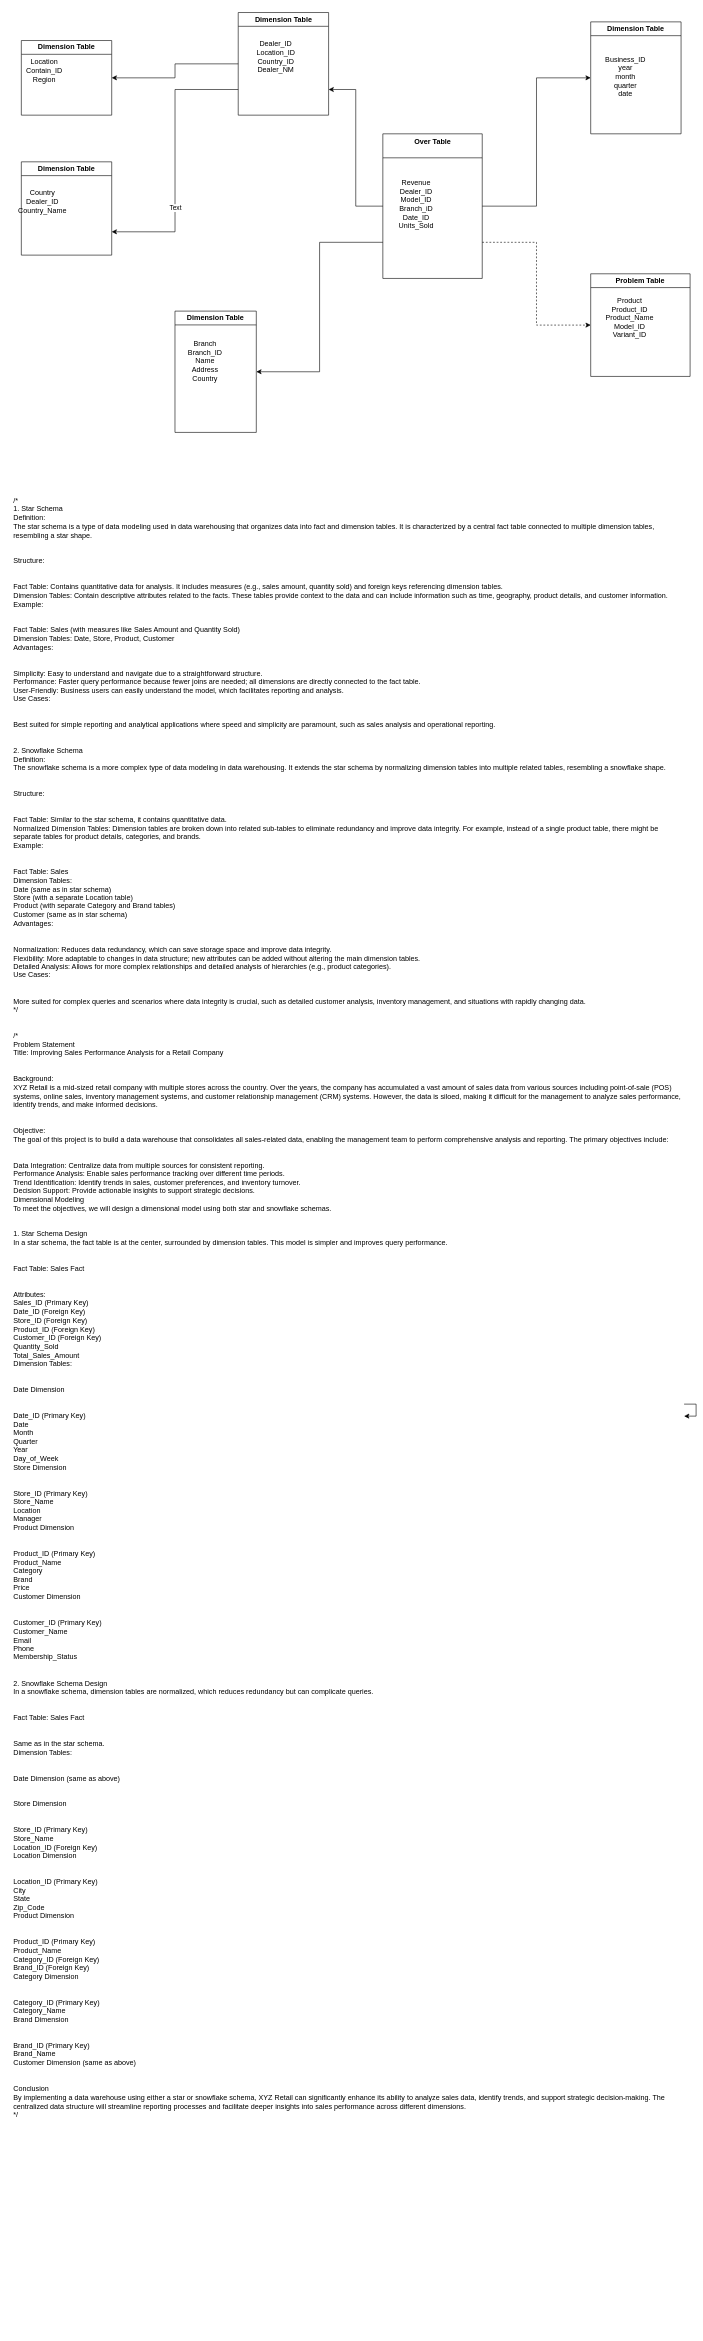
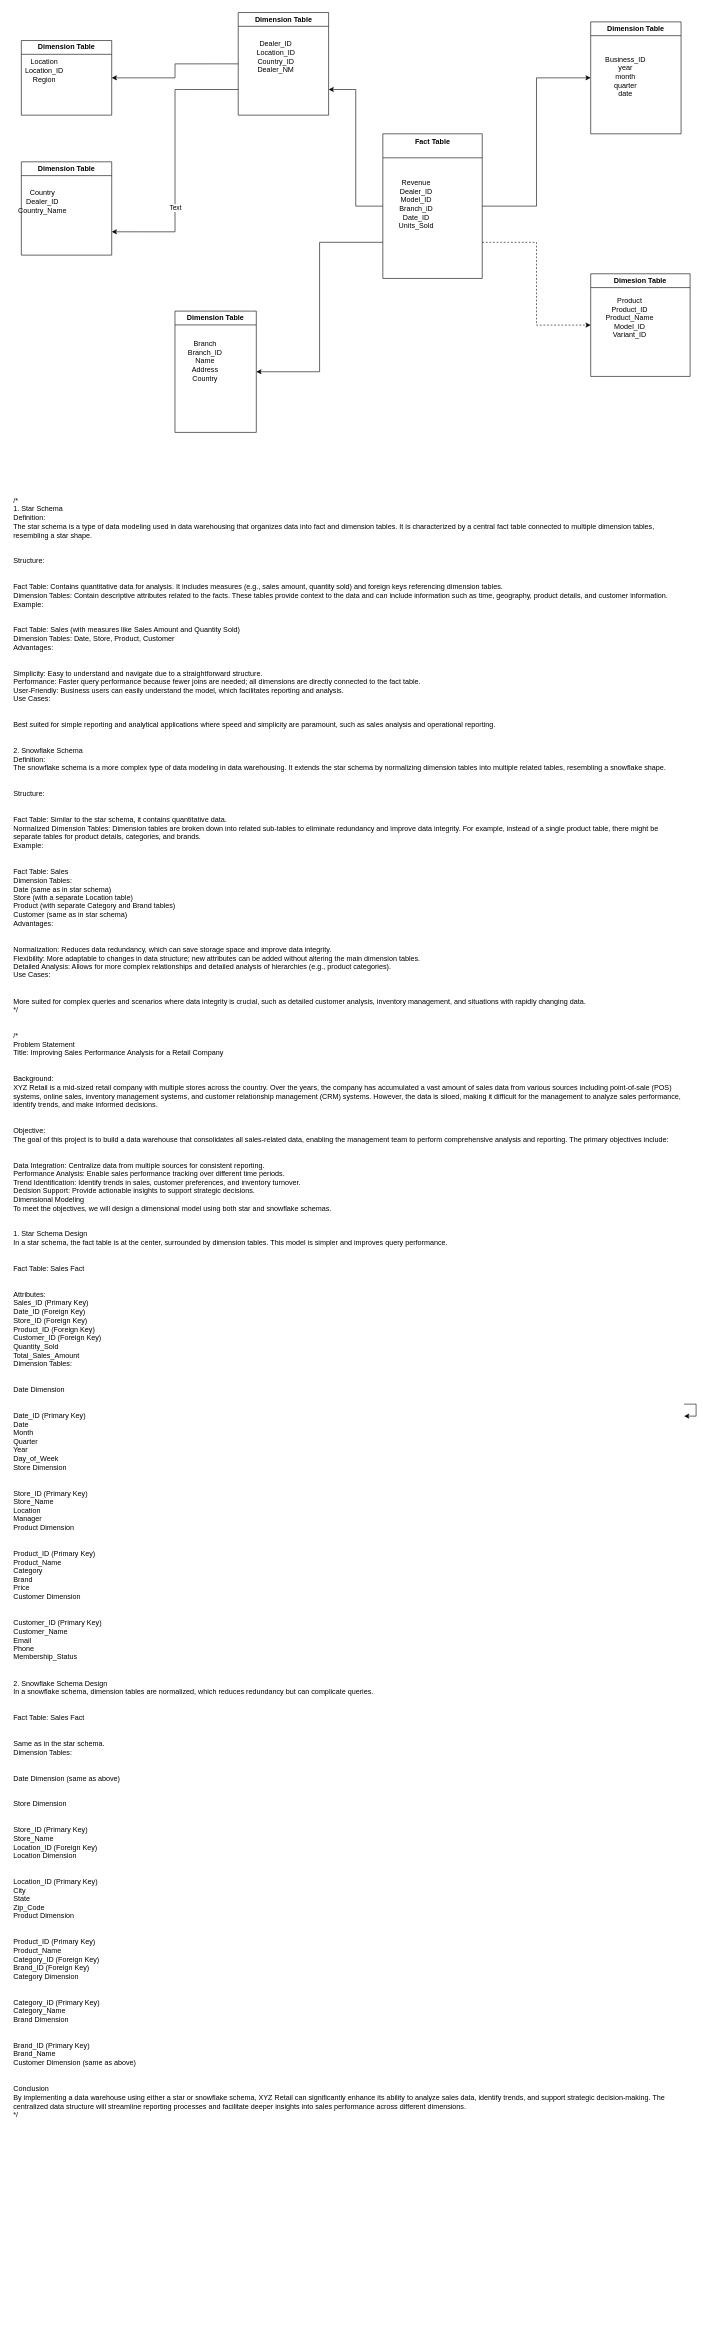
node "Location Contain_ID Region": label "Location Contain_ID Region" -> "Location Location_ID Region"
node "Over Table": label "Over Table" -> "Fact Table"
node "Problem Table": label "Problem Table" -> "Dimesion Table"
